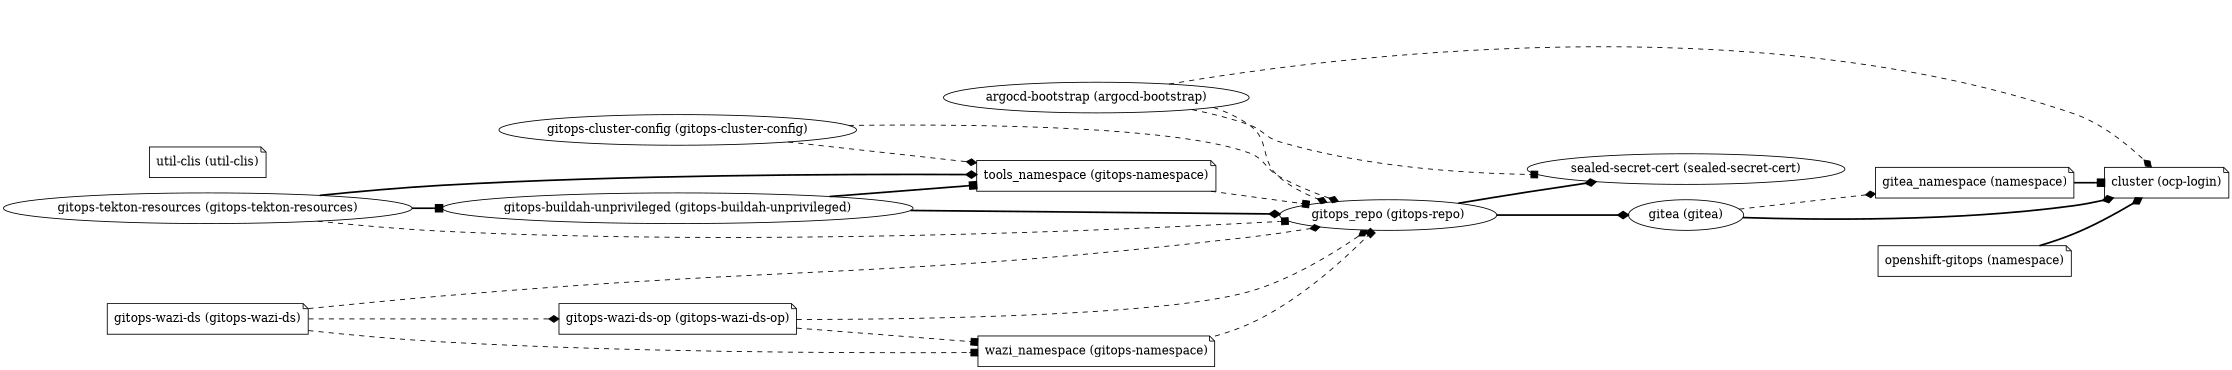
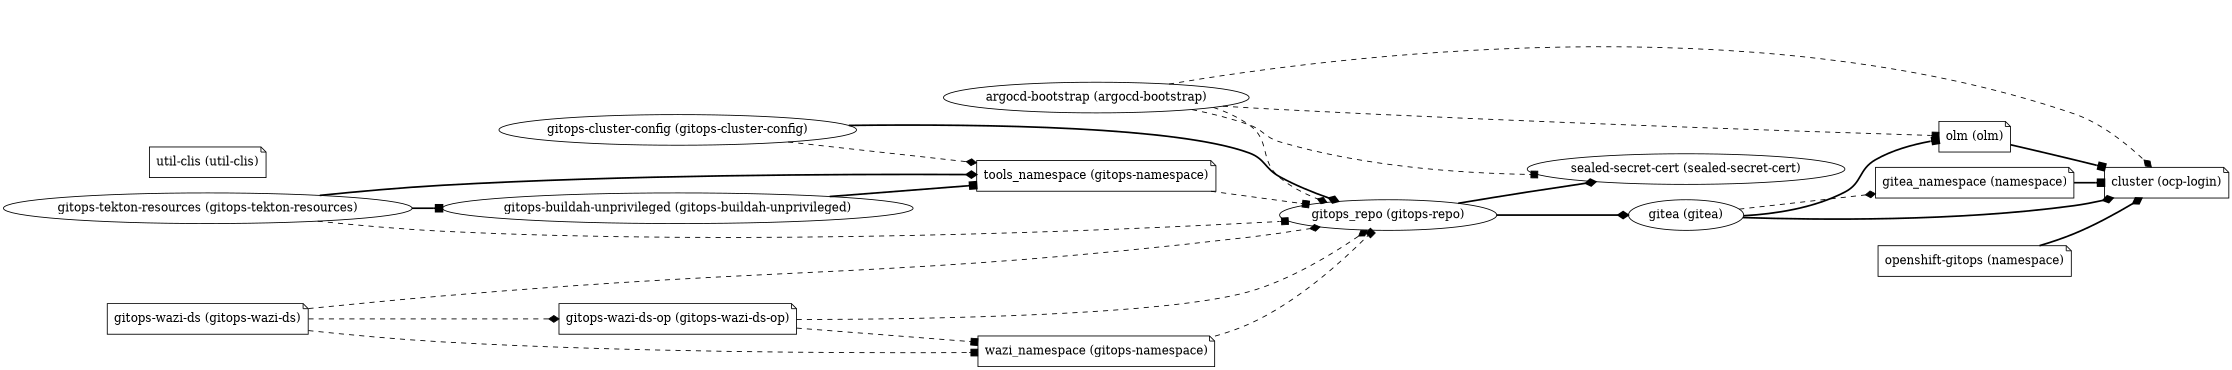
edge "gitops-cluster-config (gitops-cluster-config)" -> "gitops_repo (gitops-repo)": style dashed -> bold
node "olm (olm)": added
edge "gitops-buildah-unprivileged (gitops-buildah-unprivileged)" -> "gitops_repo (gitops-repo)": removed
